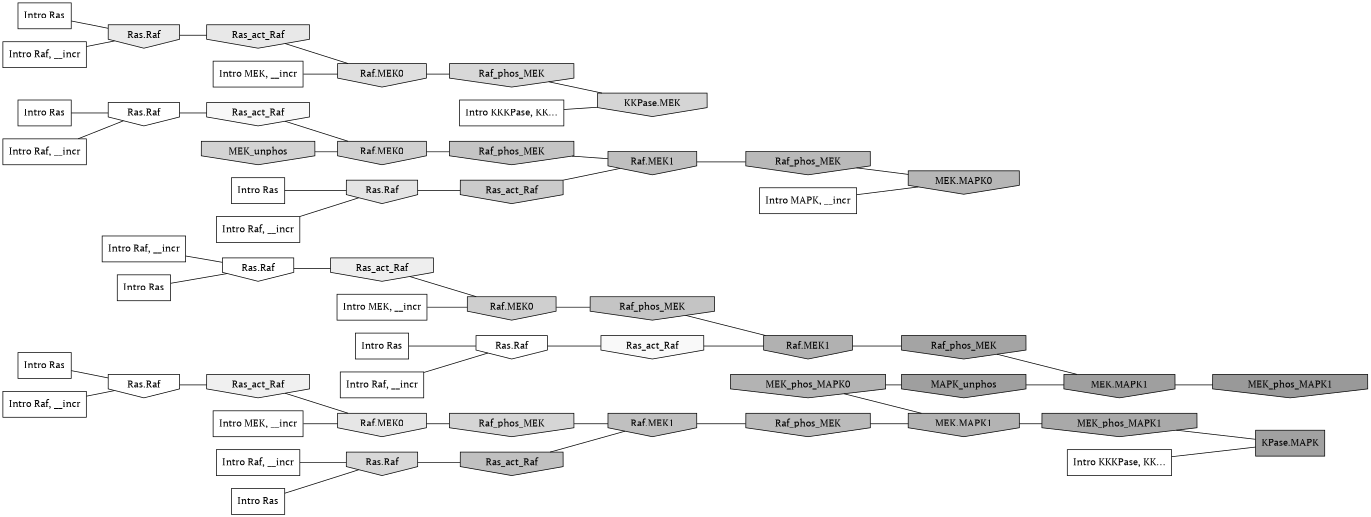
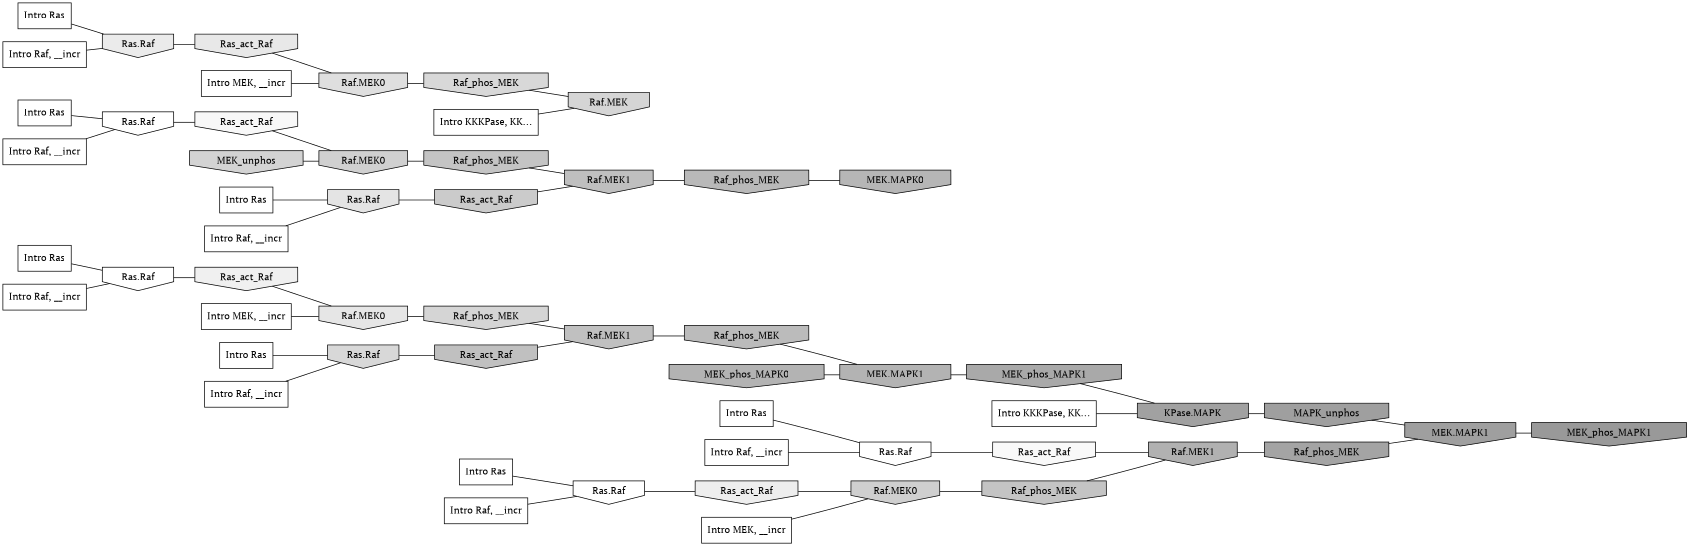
node "KKPase.MEK": label "KKPase.MEK" -> "Raf.MEK"
node "Intro MAPK, __incr": removed
edge "MEK_phos_MAPK0" -- "MAPK_unphos": now "KPase.MAPK" -- "MAPK_unphos"
node "KPase.MAPK": shape box -> invhouse
